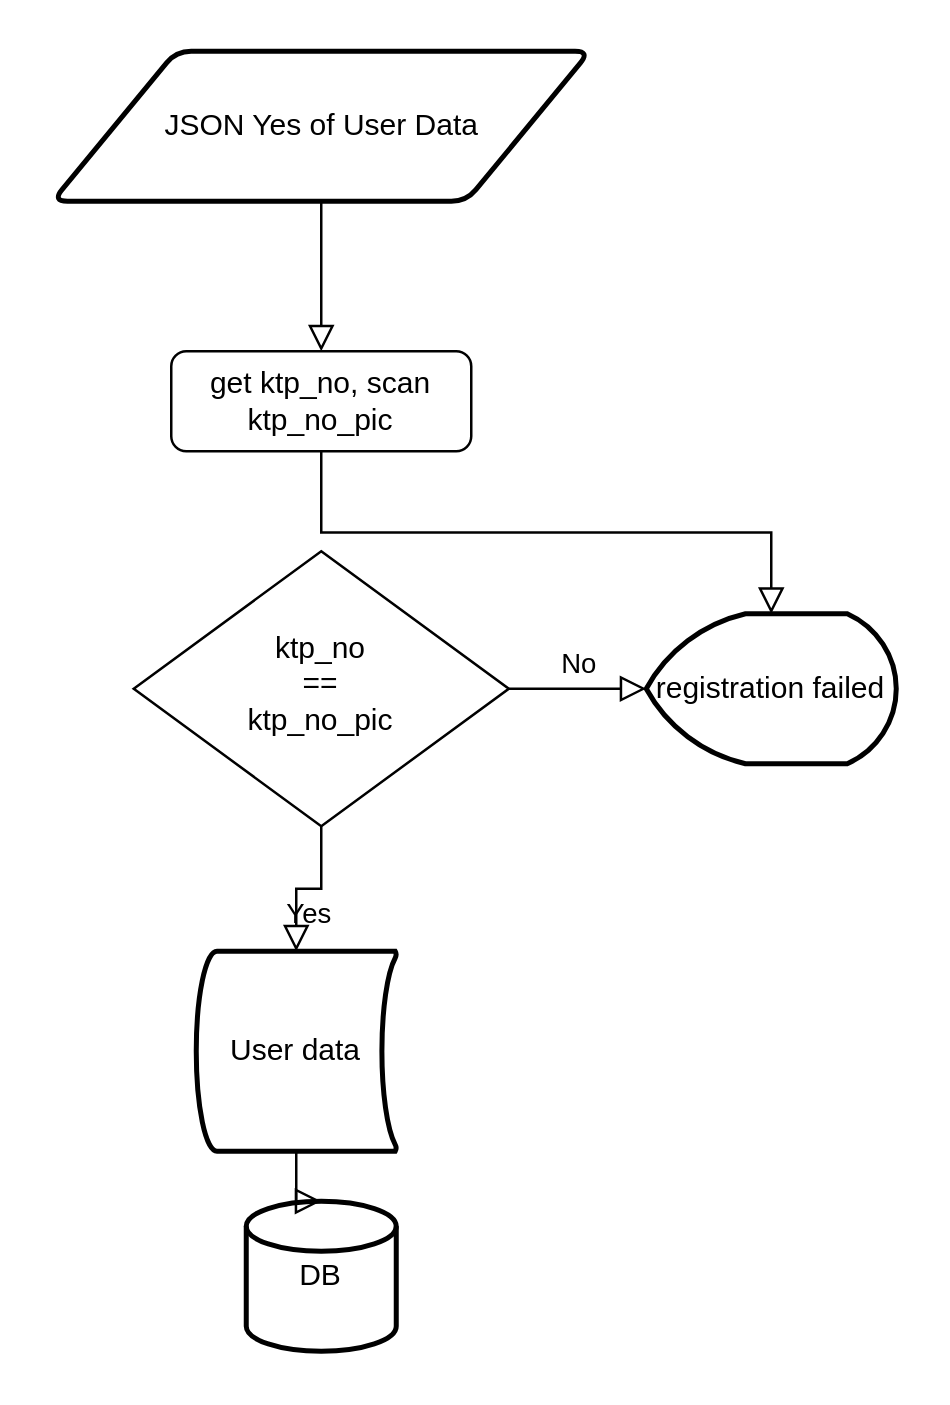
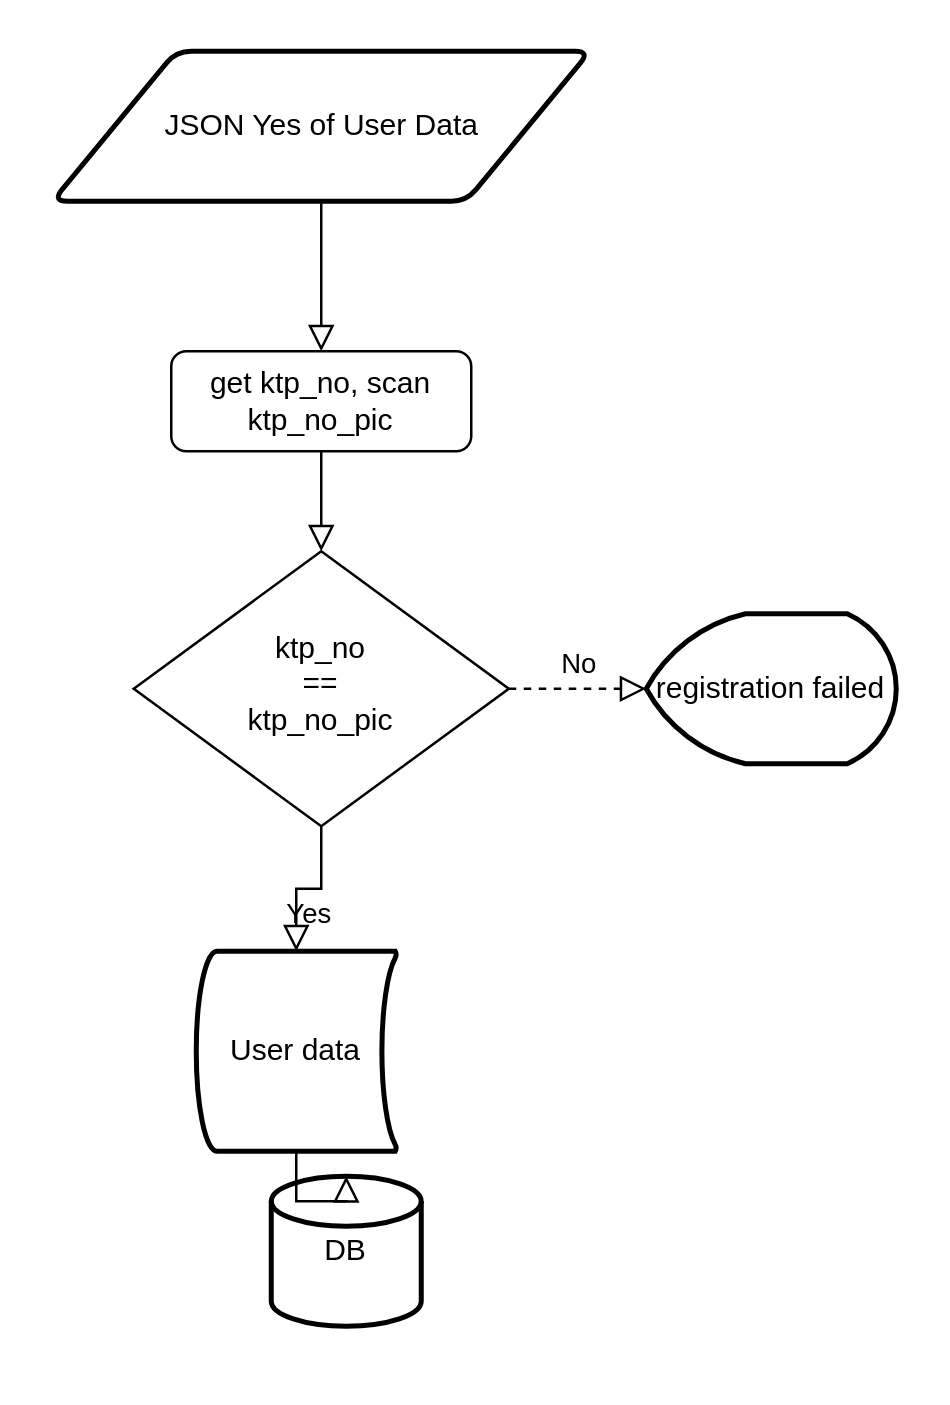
edge "get ktp_no, scan ktp_no_pic" -> "registration failed": now "get ktp_no, scan ktp_no_pic" -> "ktp_no == ktp_no_pic"
edge "ktp_no == ktp_no_pic" -> "registration failed": style solid -> dashed
node "DB": moved (321, 1276) -> (346, 1251)
